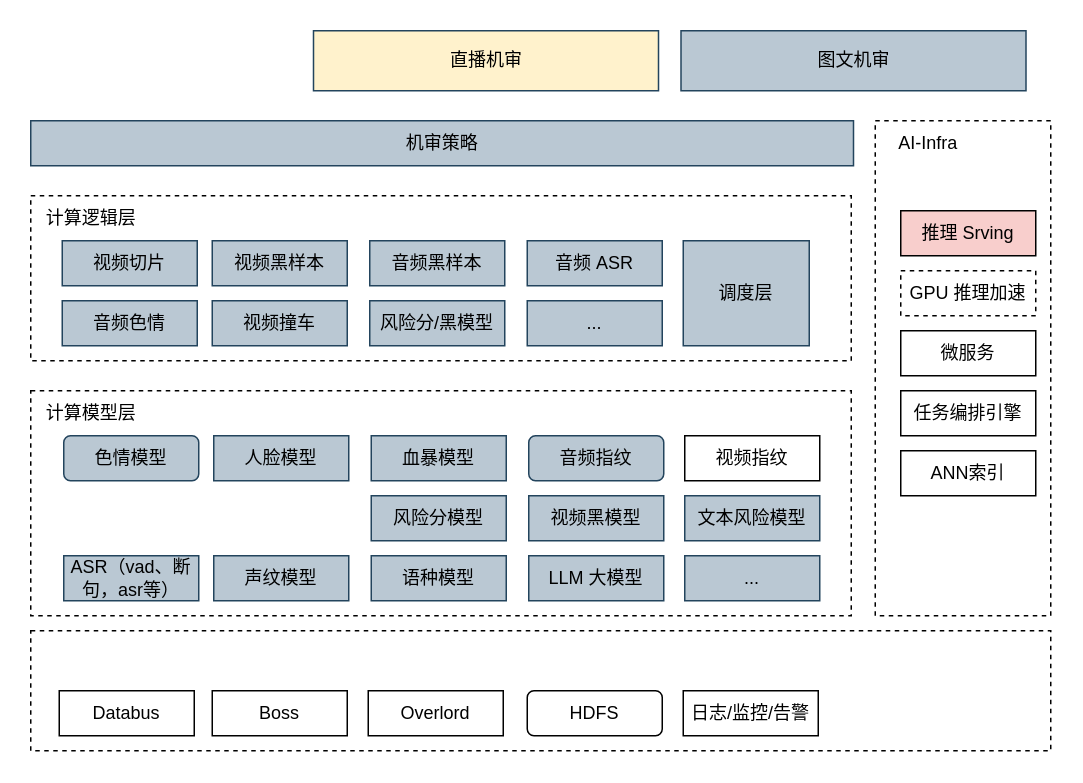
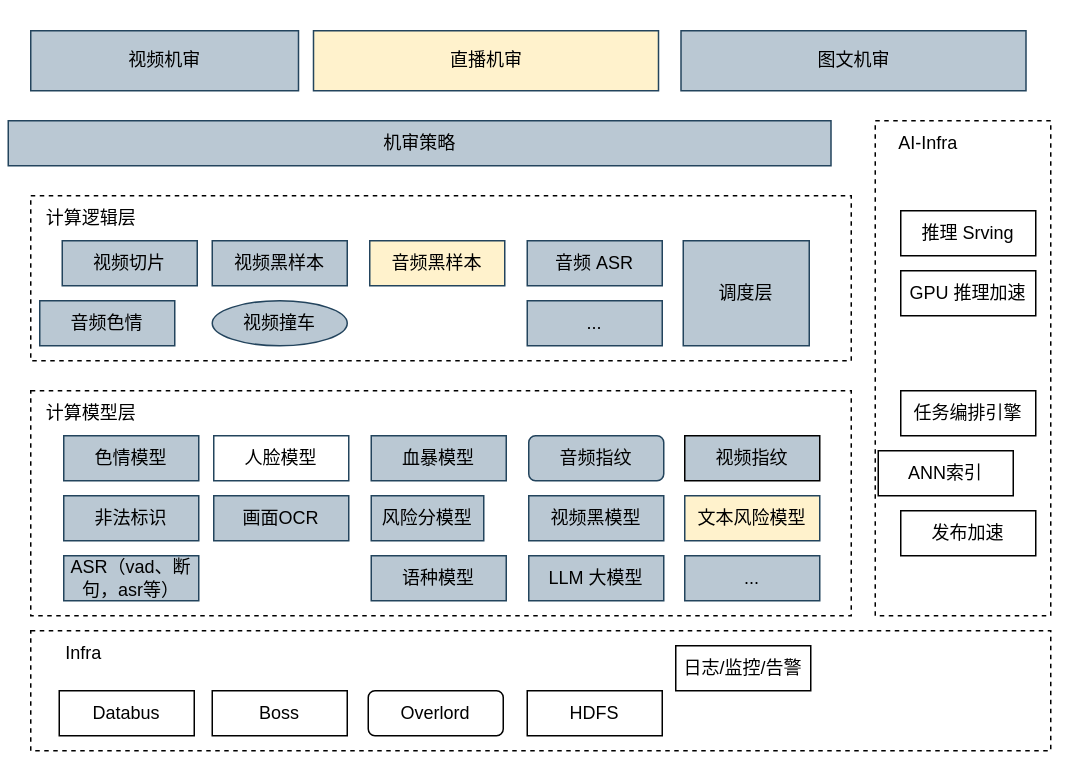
node "视频机审": added
node "机审策略": moved (442, 143) -> (420, 143)
node "推理 Srving": fillcolor #f8cecc -> #ffffff
node "音频黑样本": fillcolor #bac8d3 -> #fff2cc
node "GPU 推理加速": style dashed -> solid
node "音频色情": moved (130, 323) -> (107, 323)
node "视频撞车": shape rectangle -> ellipse
node "风险分/黑模型": removed
node "微服务": removed
node "色情模型": shape rounded rectangle -> rectangle
node "人脸模型": fillcolor #bac8d3 -> #ffffff
node "视频指纹": fillcolor #ffffff -> #bac8d3
node "ANN索引": moved (968, 473) -> (946, 473)
node "非法标识": added
node "画面OCR": added
node "风险分模型": size 135x45 -> 113x45
node "文本风险模型": fillcolor #bac8d3 -> #fff2cc
node "发布加速": added
node "声纹模型": removed
node "Infra": added
node "Overlord": shape rectangle -> rounded rectangle
node "HDFS": shape rounded rectangle -> rectangle
node "日志/监控/告警": moved (751, 713) -> (743, 668)
